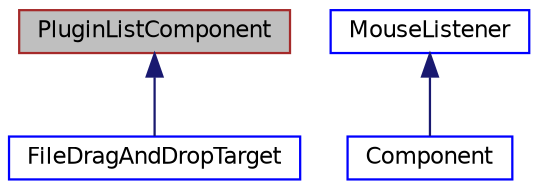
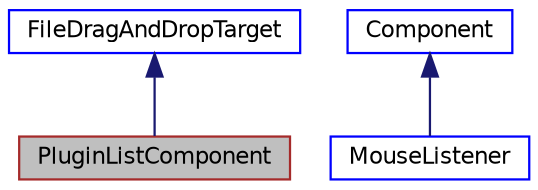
edge "FileDragAndDropTarget" -> "PluginListComponent": reversed
edge "Component" -> "MouseListener": reversed
